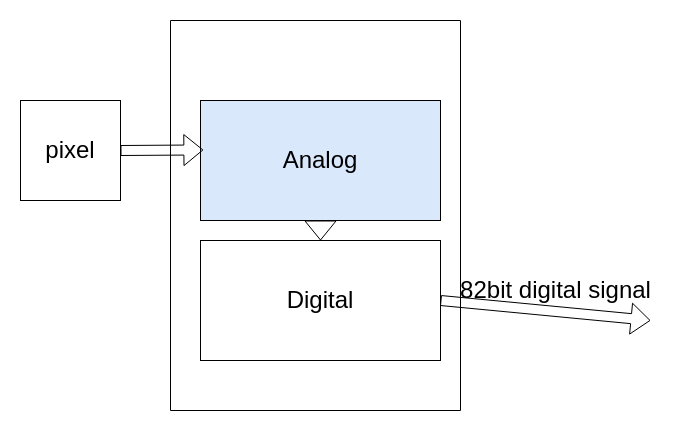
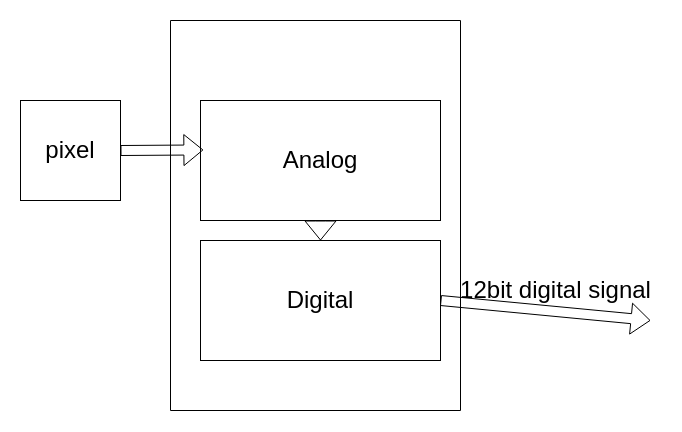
node "Analog": fillcolor #dae8fc -> #ffffff
node "82bit digital signal": label "82bit digital signal" -> "12bit digital signal"
